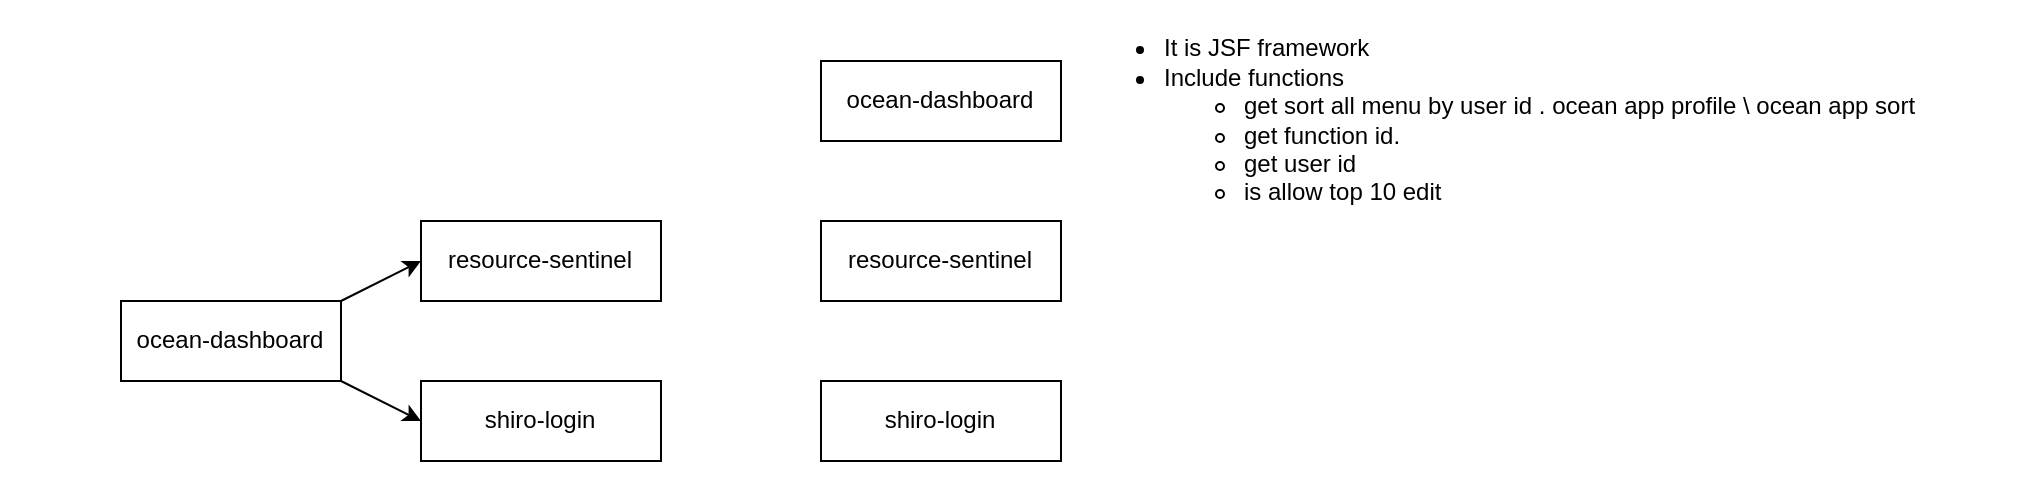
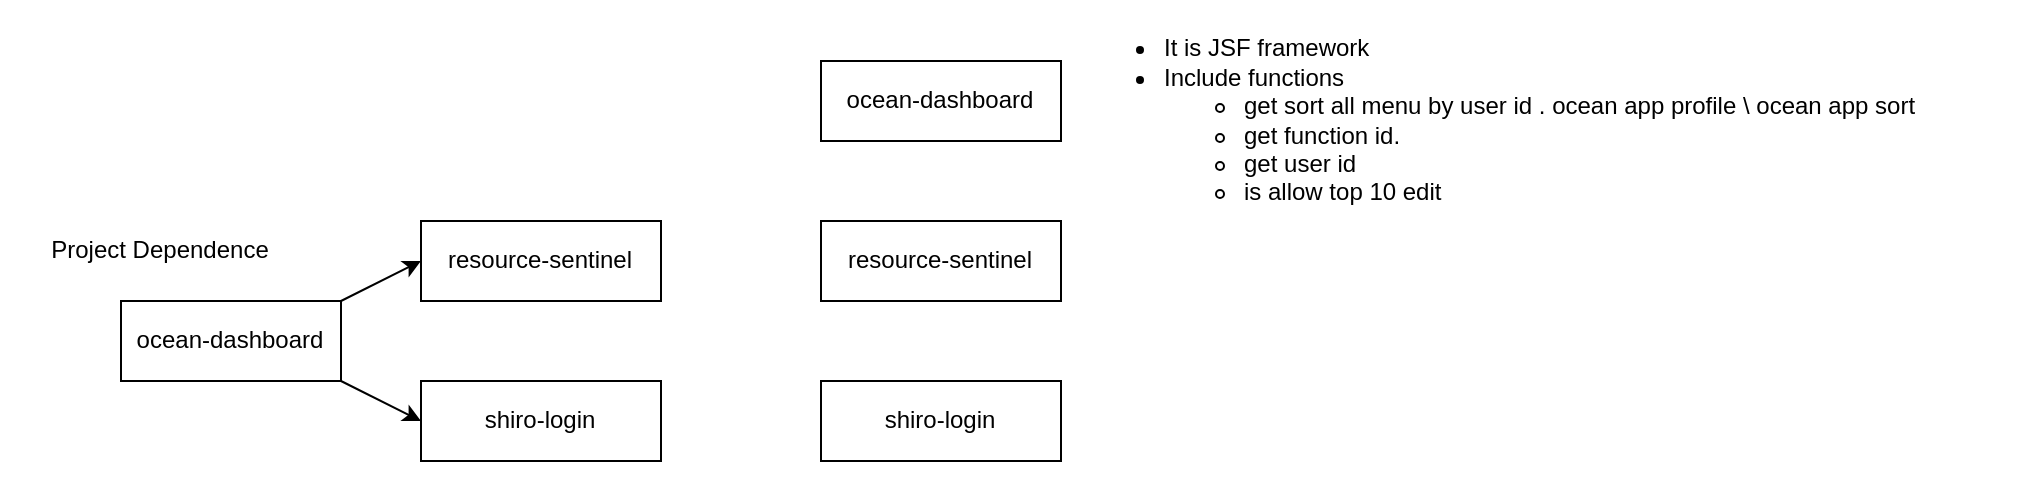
node "Project Dependence": added
